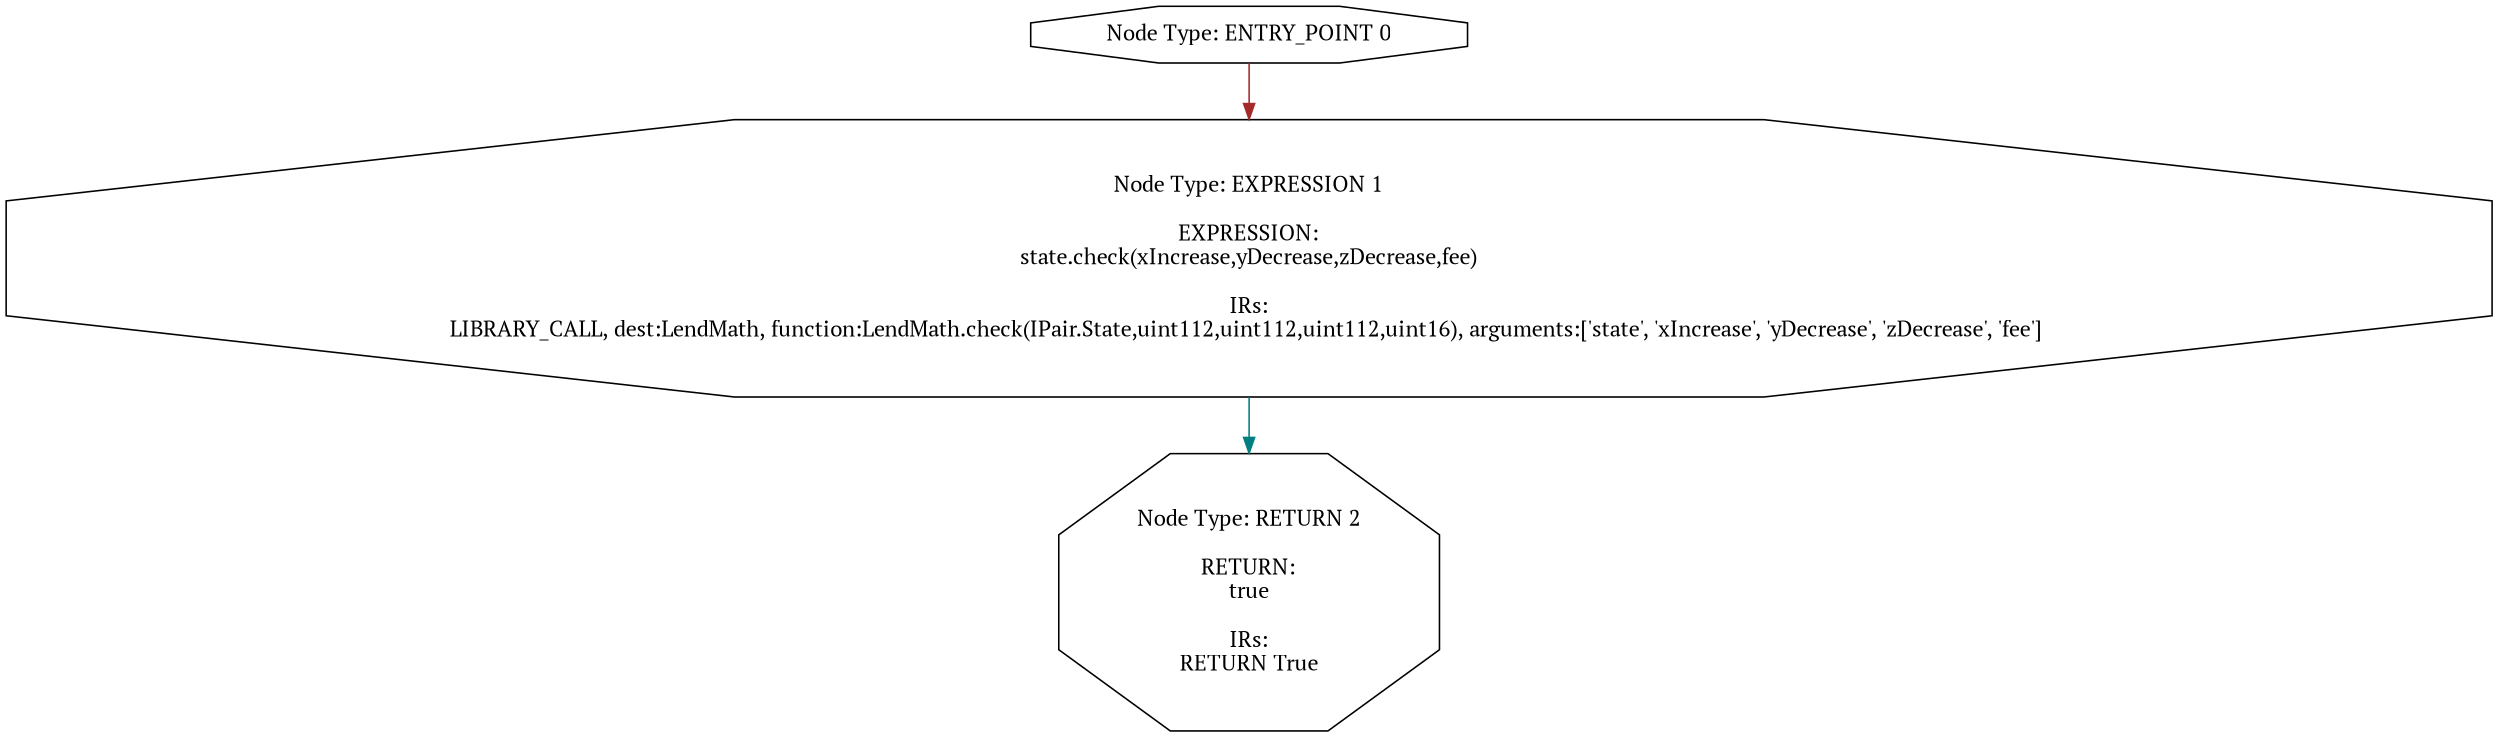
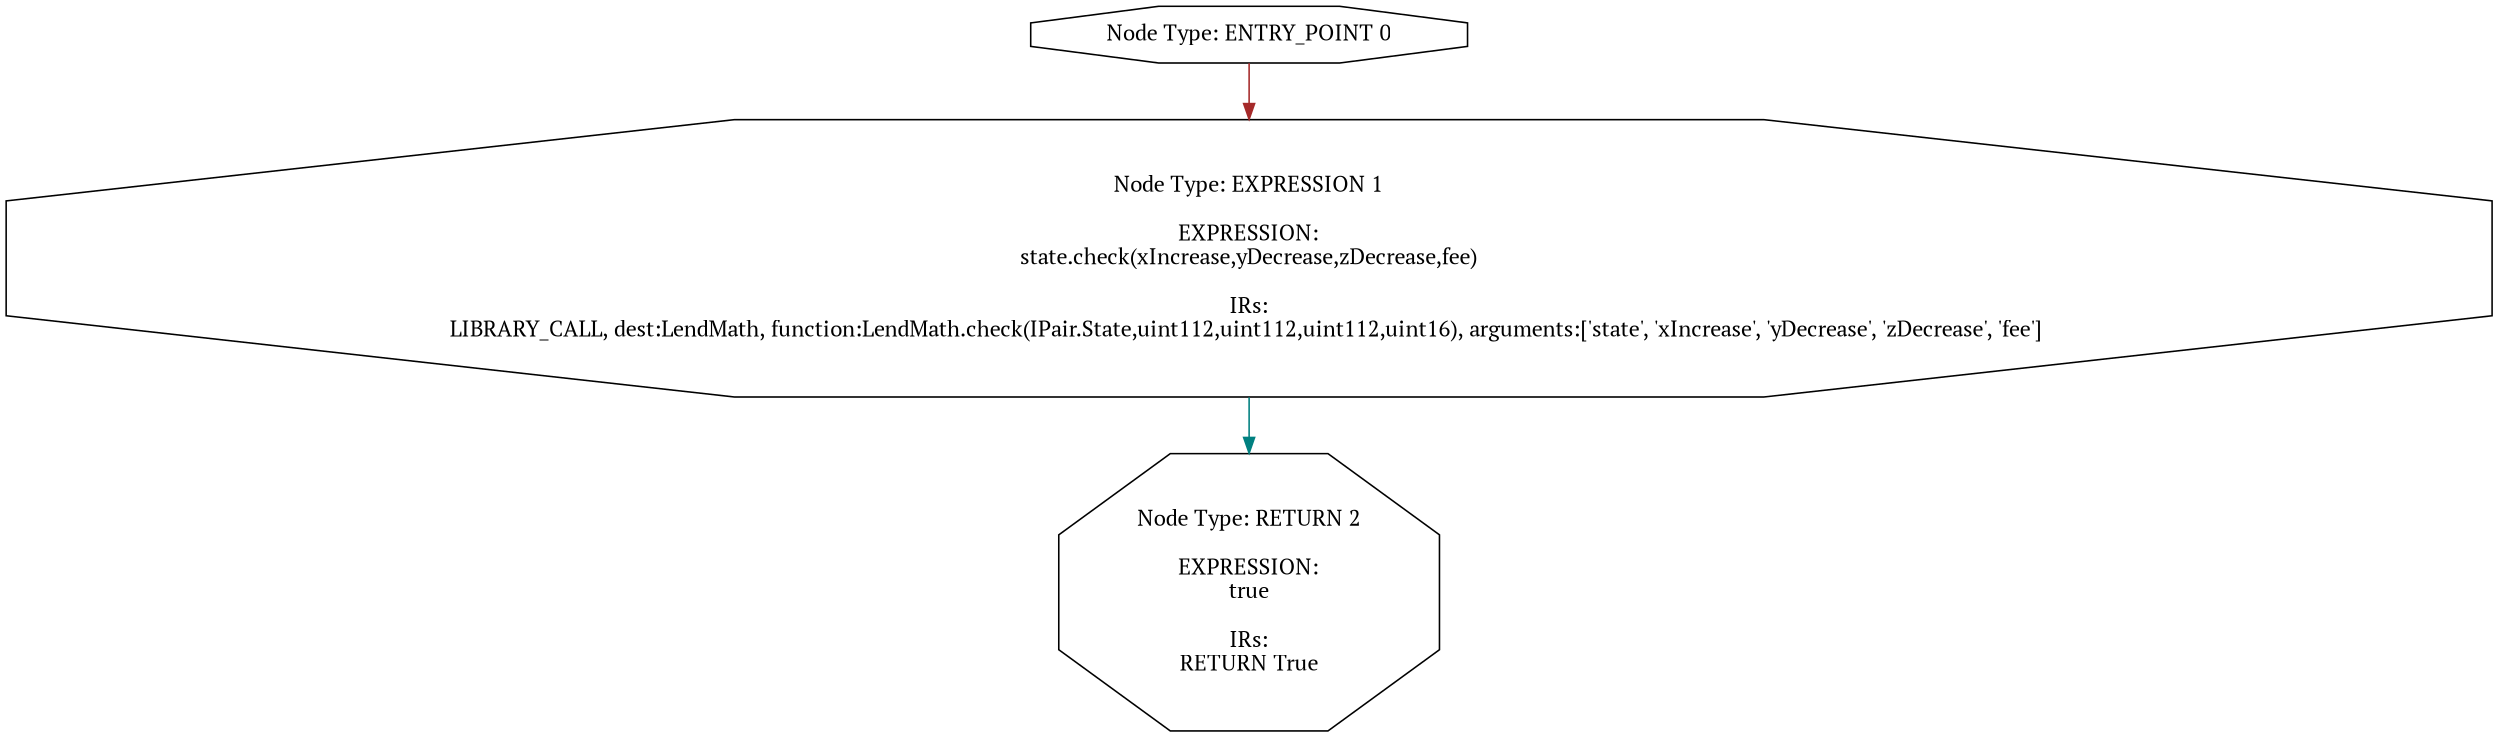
node "Node Type: RETURN 2 RETURN: true IRs: RETURN True": label "Node Type: RETURN 2 RETURN: true IRs: RETURN True" -> "Node Type: RETURN 2 EXPRESSION: true IRs: RETURN True"
